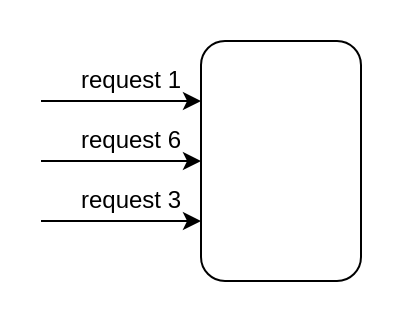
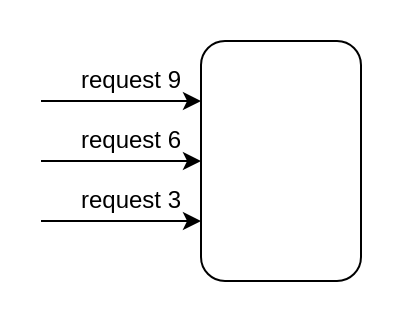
node "request 1": label "request 1" -> "request 9"
